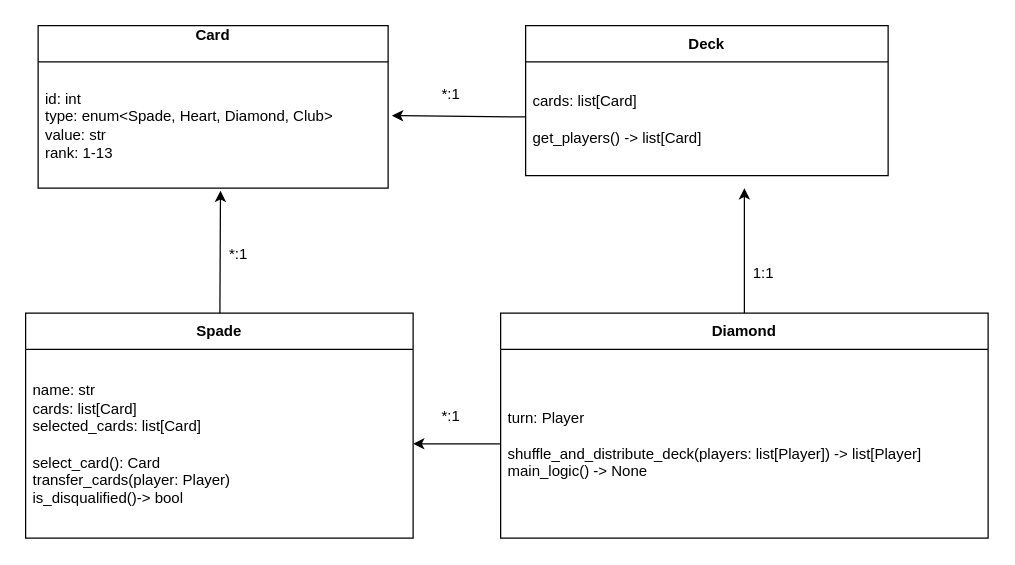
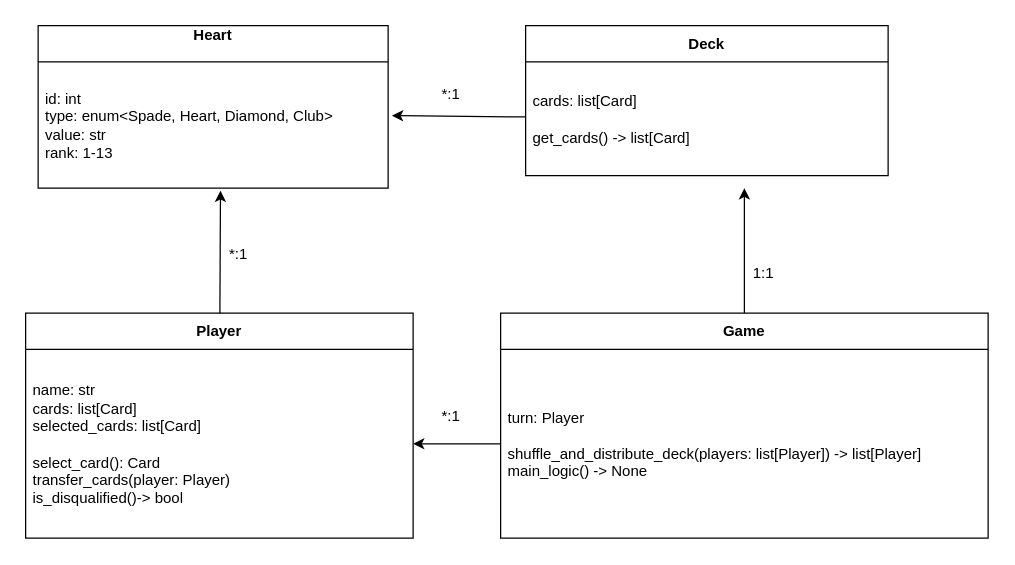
node "Card": label "Card" -> "Heart"
node "cards: list[Card] get_players() -> list[Card]": label "cards: list[Card] get_players() -> list[Card]" -> "cards: list[Card] get_cards() -> list[Card]"
node "Spade": label "Spade" -> "Player"
node "Diamond": label "Diamond" -> "Game"
